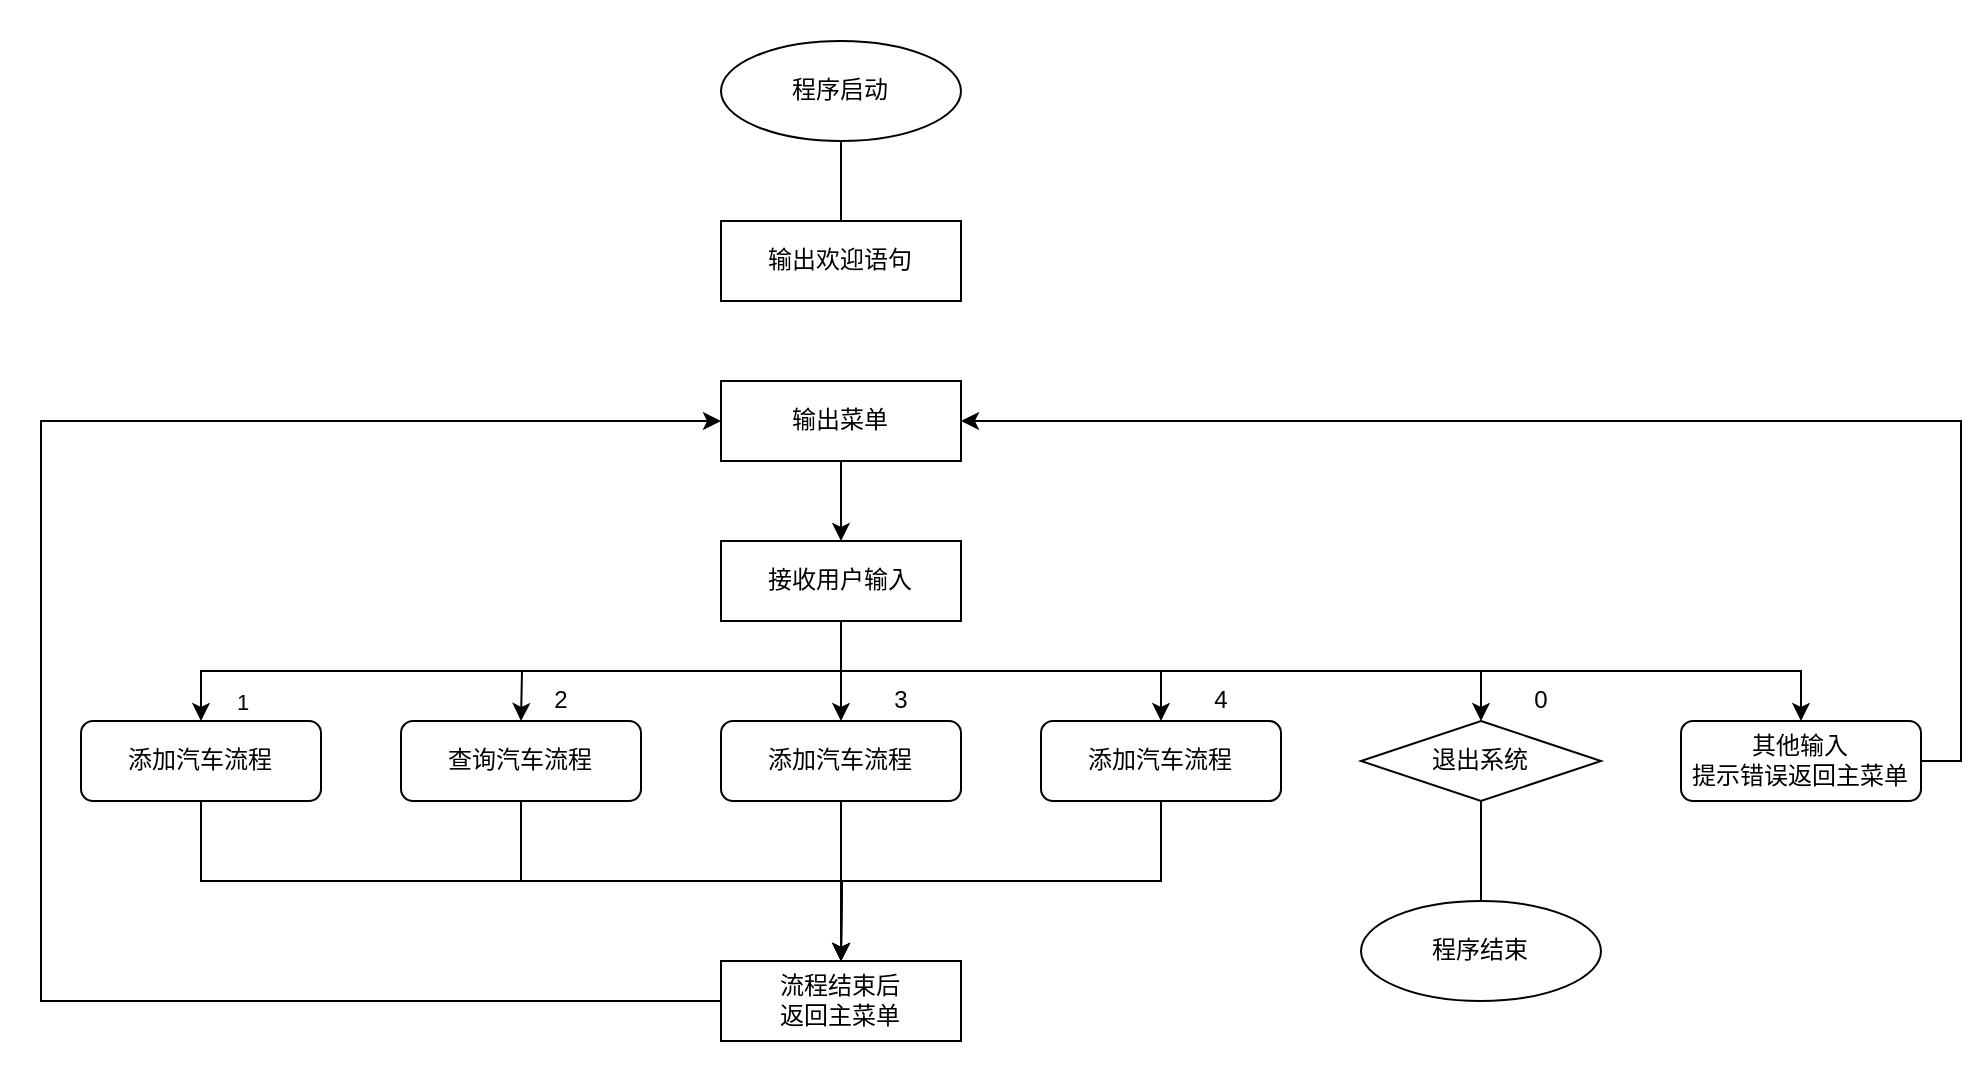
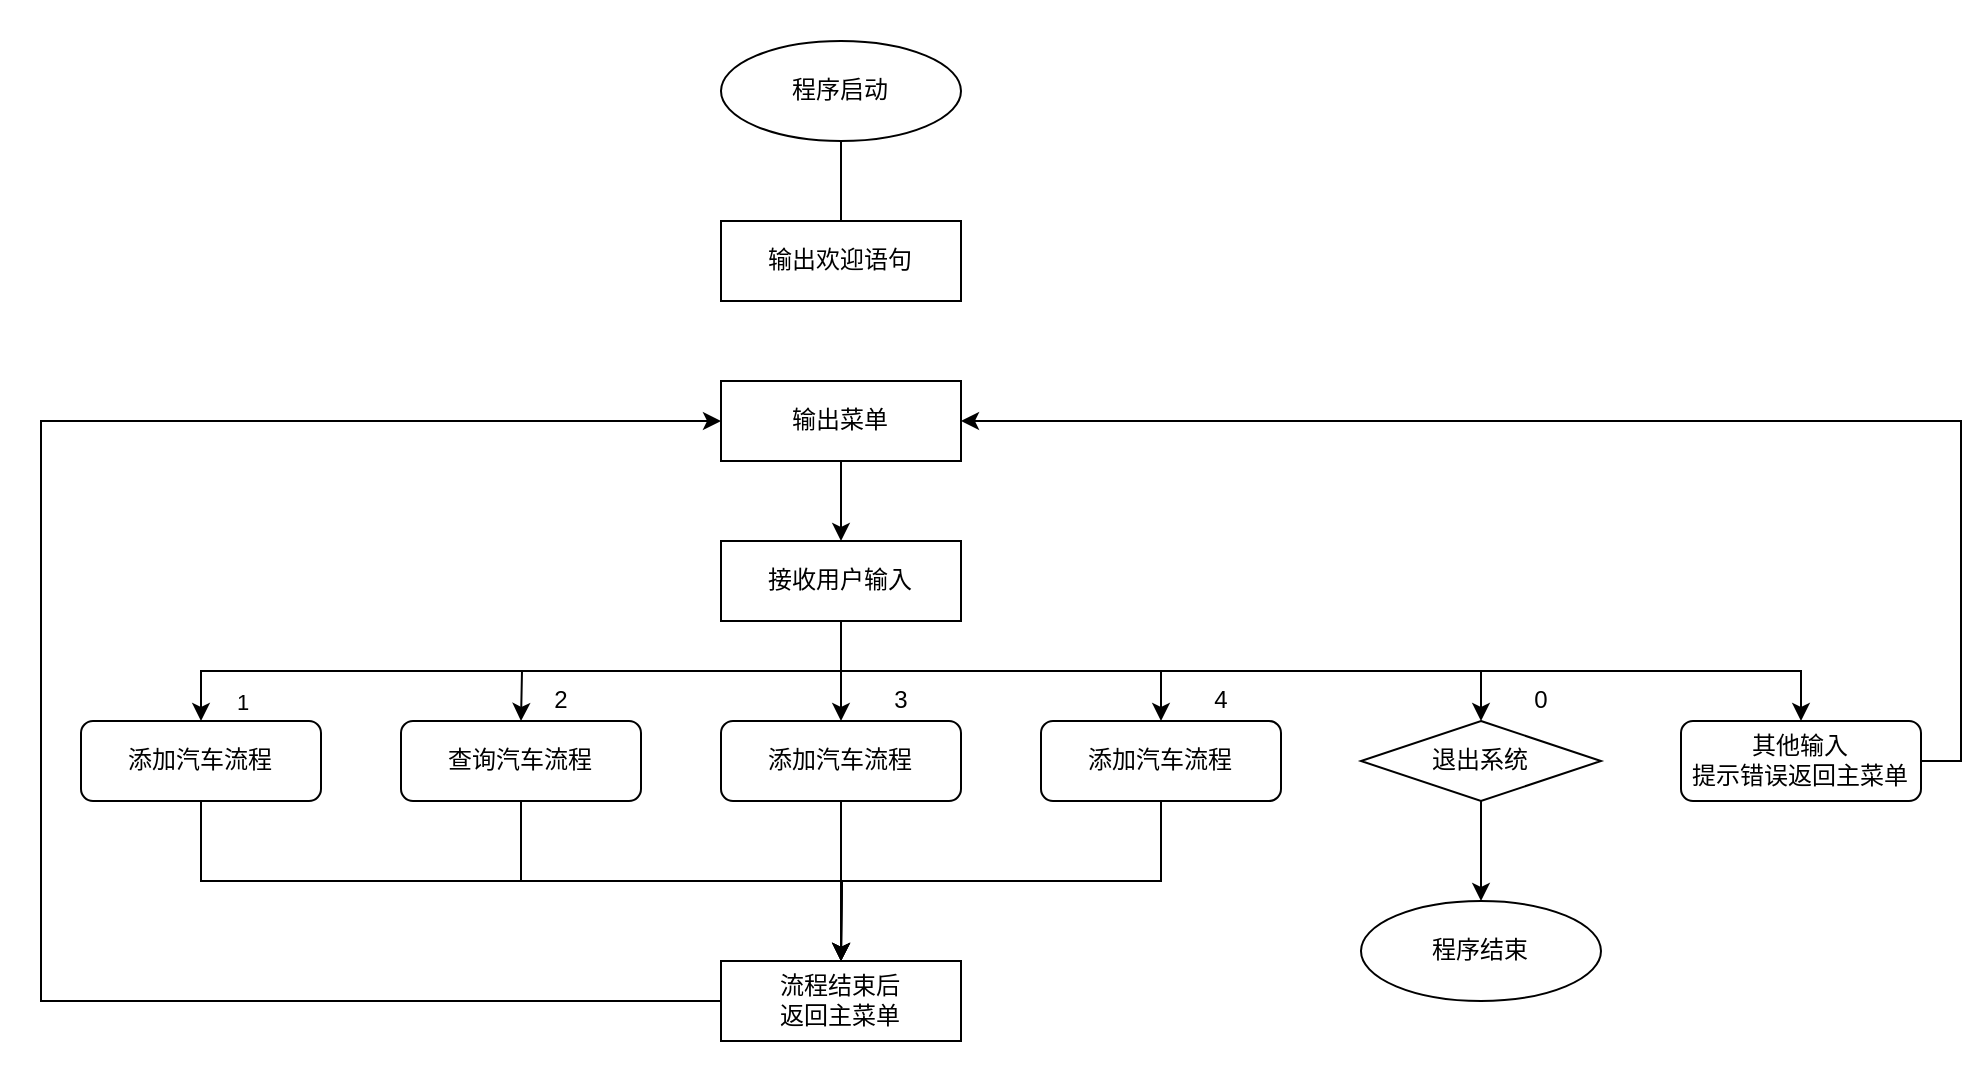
edge "退出系统" -- "程序结束": arrowhead none -> classic
